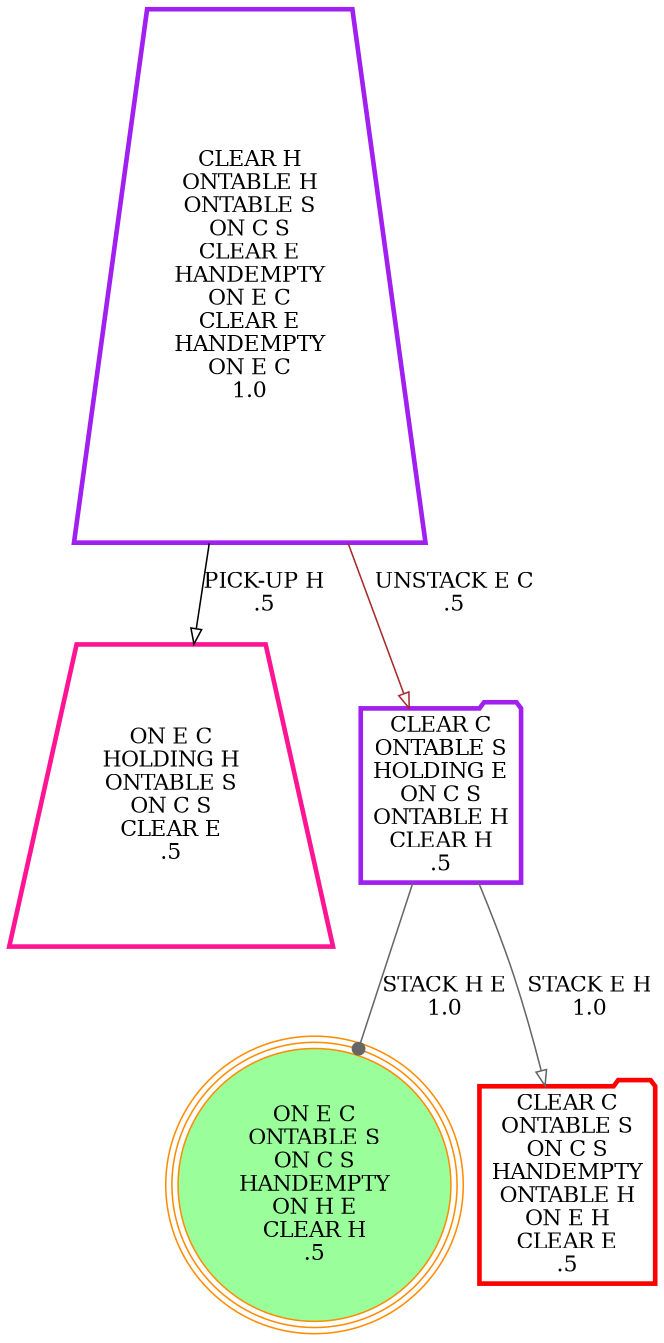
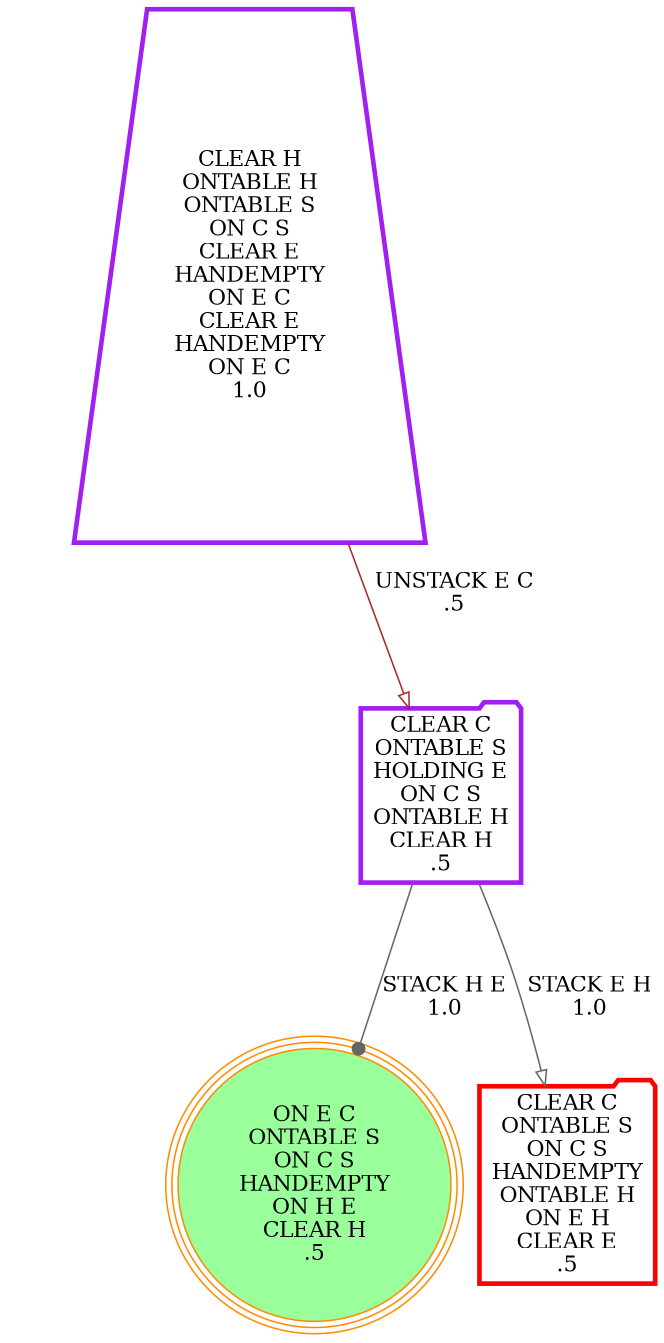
node "ON E C HOLDING H ONTABLE S ON C S CLEAR E .5": removed
